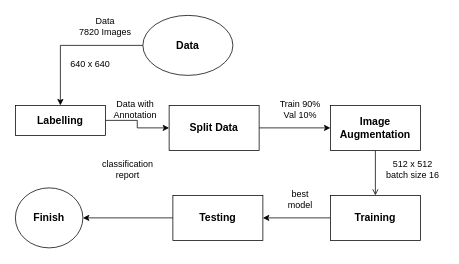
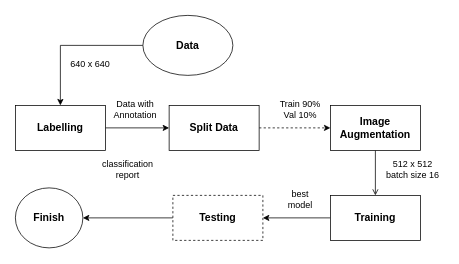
node "Data 7820 Images": removed
node "Labelling": size 90x30 -> 90x45
edge "Split Data" -> "Image Augmentation": style solid -> dashed
node "Testing": style solid -> dashed
